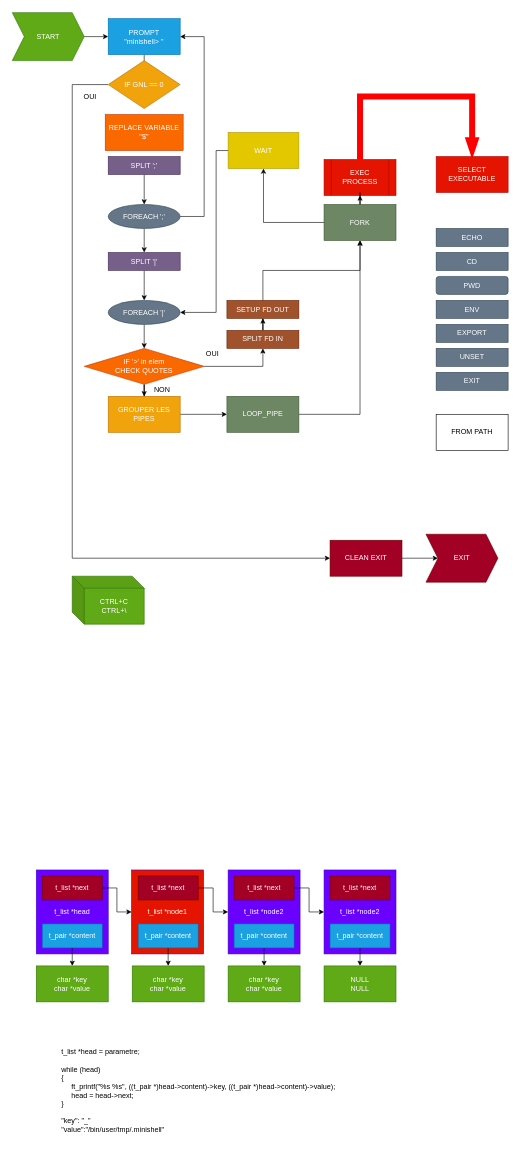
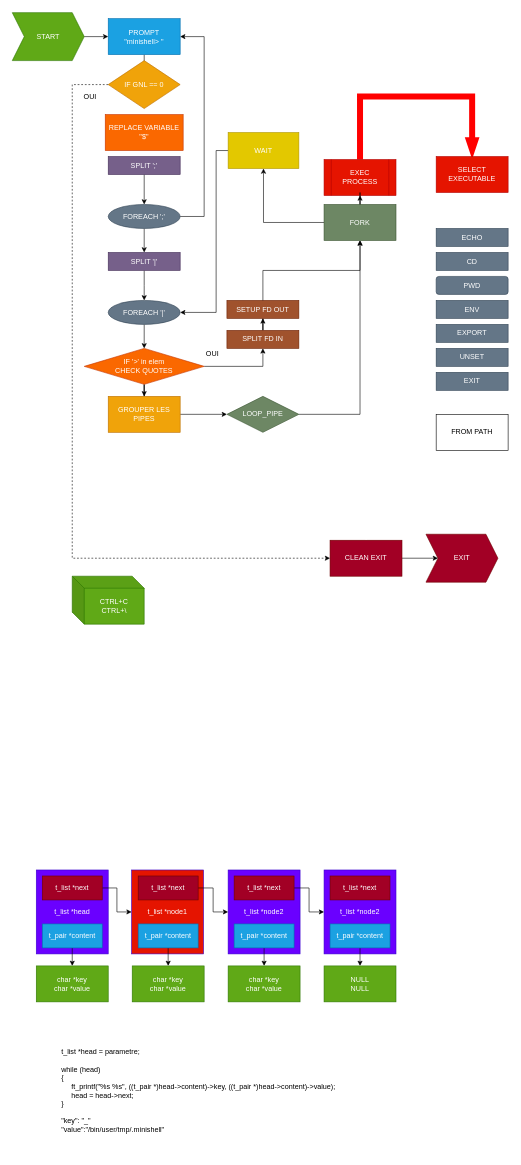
node "NON": removed
node "LOOP_PIPE": shape rectangle -> diamond
edge "IF GNL == 0" -> "CLEAN EXIT": style solid -> dashed
